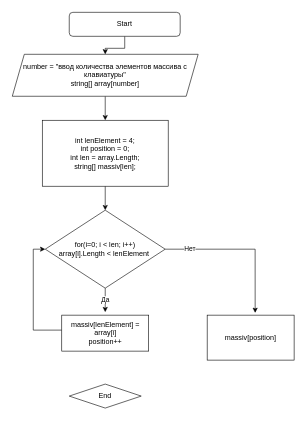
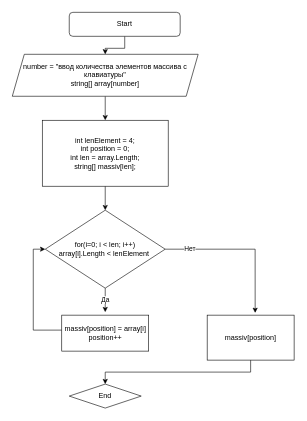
node "massiv[lenElement] = array[i] position++": label "massiv[lenElement] = array[i] position++" -> "massiv[position] = array[i] position++"
edge "massiv[position]" -> "End": added
